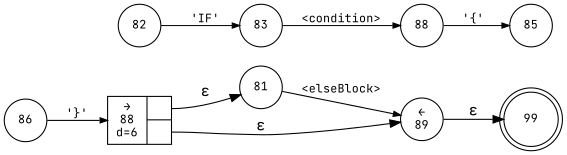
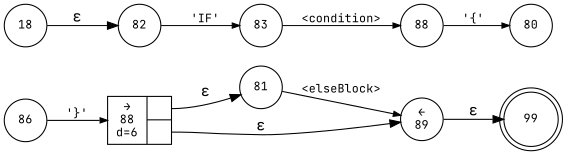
node "18": added
node "85": label "85" -> "80"
